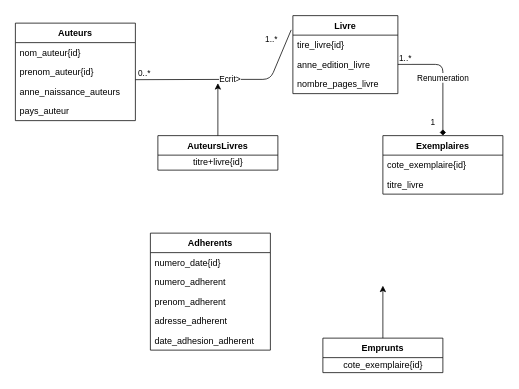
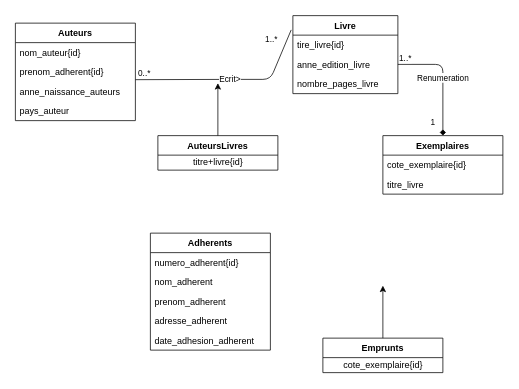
node "prenom_auteur{id}": label "prenom_auteur{id}" -> "prenom_adherent{id}"
node "numero_date{id}": label "numero_date{id}" -> "numero_adherent{id}"
node "numero_adherent": label "numero_adherent" -> "nom_adherent"
